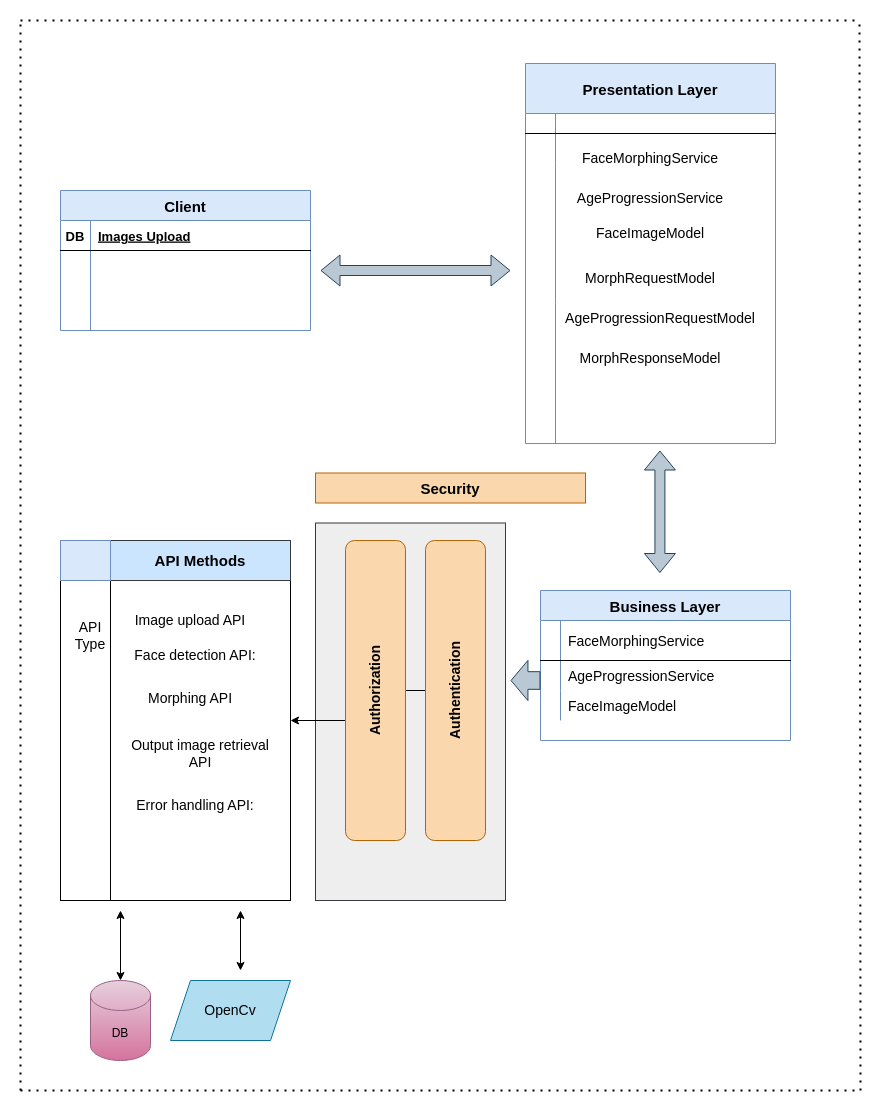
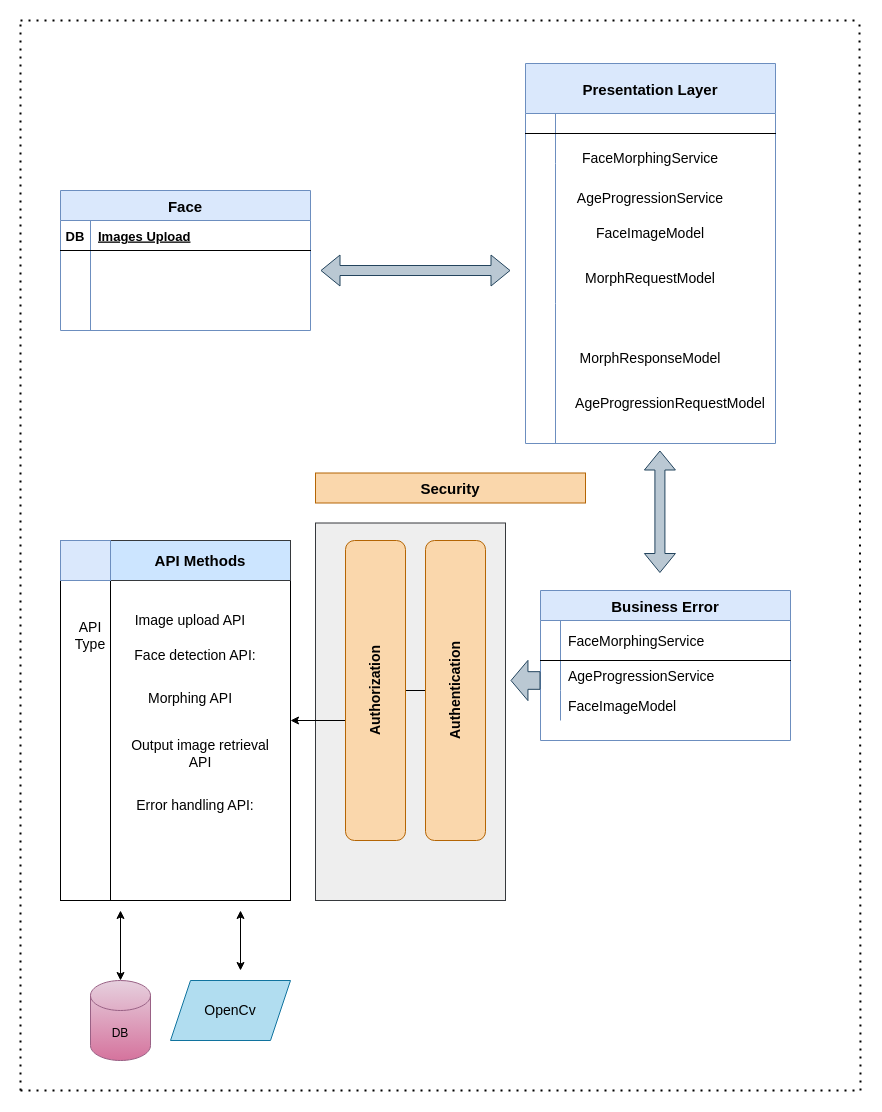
node "Client": label "Client" -> "Face"
node "AgeProgressionRequestModel": moved (661, 319) -> (671, 404)
node "Business Layer": label "Business Layer" -> "Business Error"
